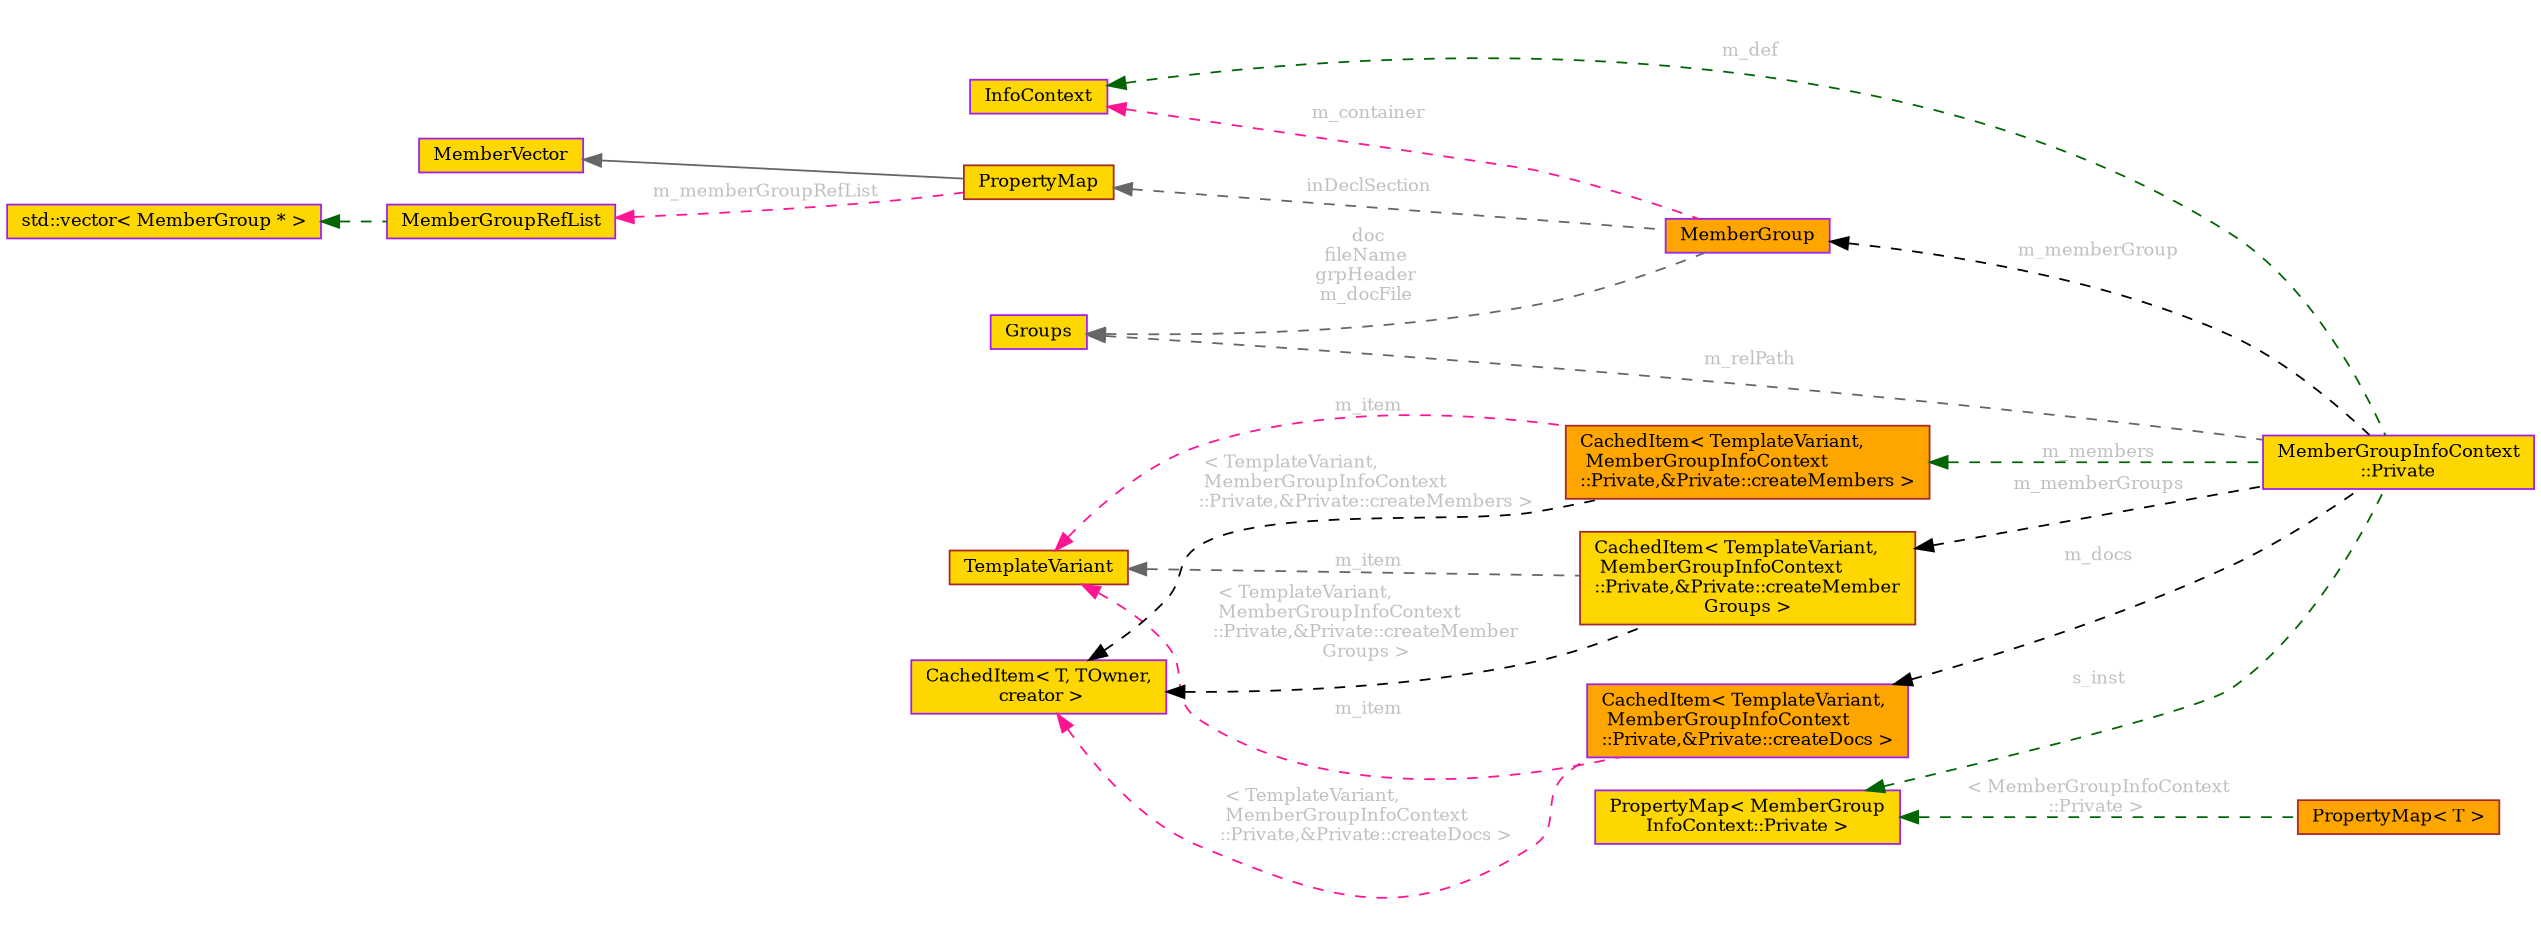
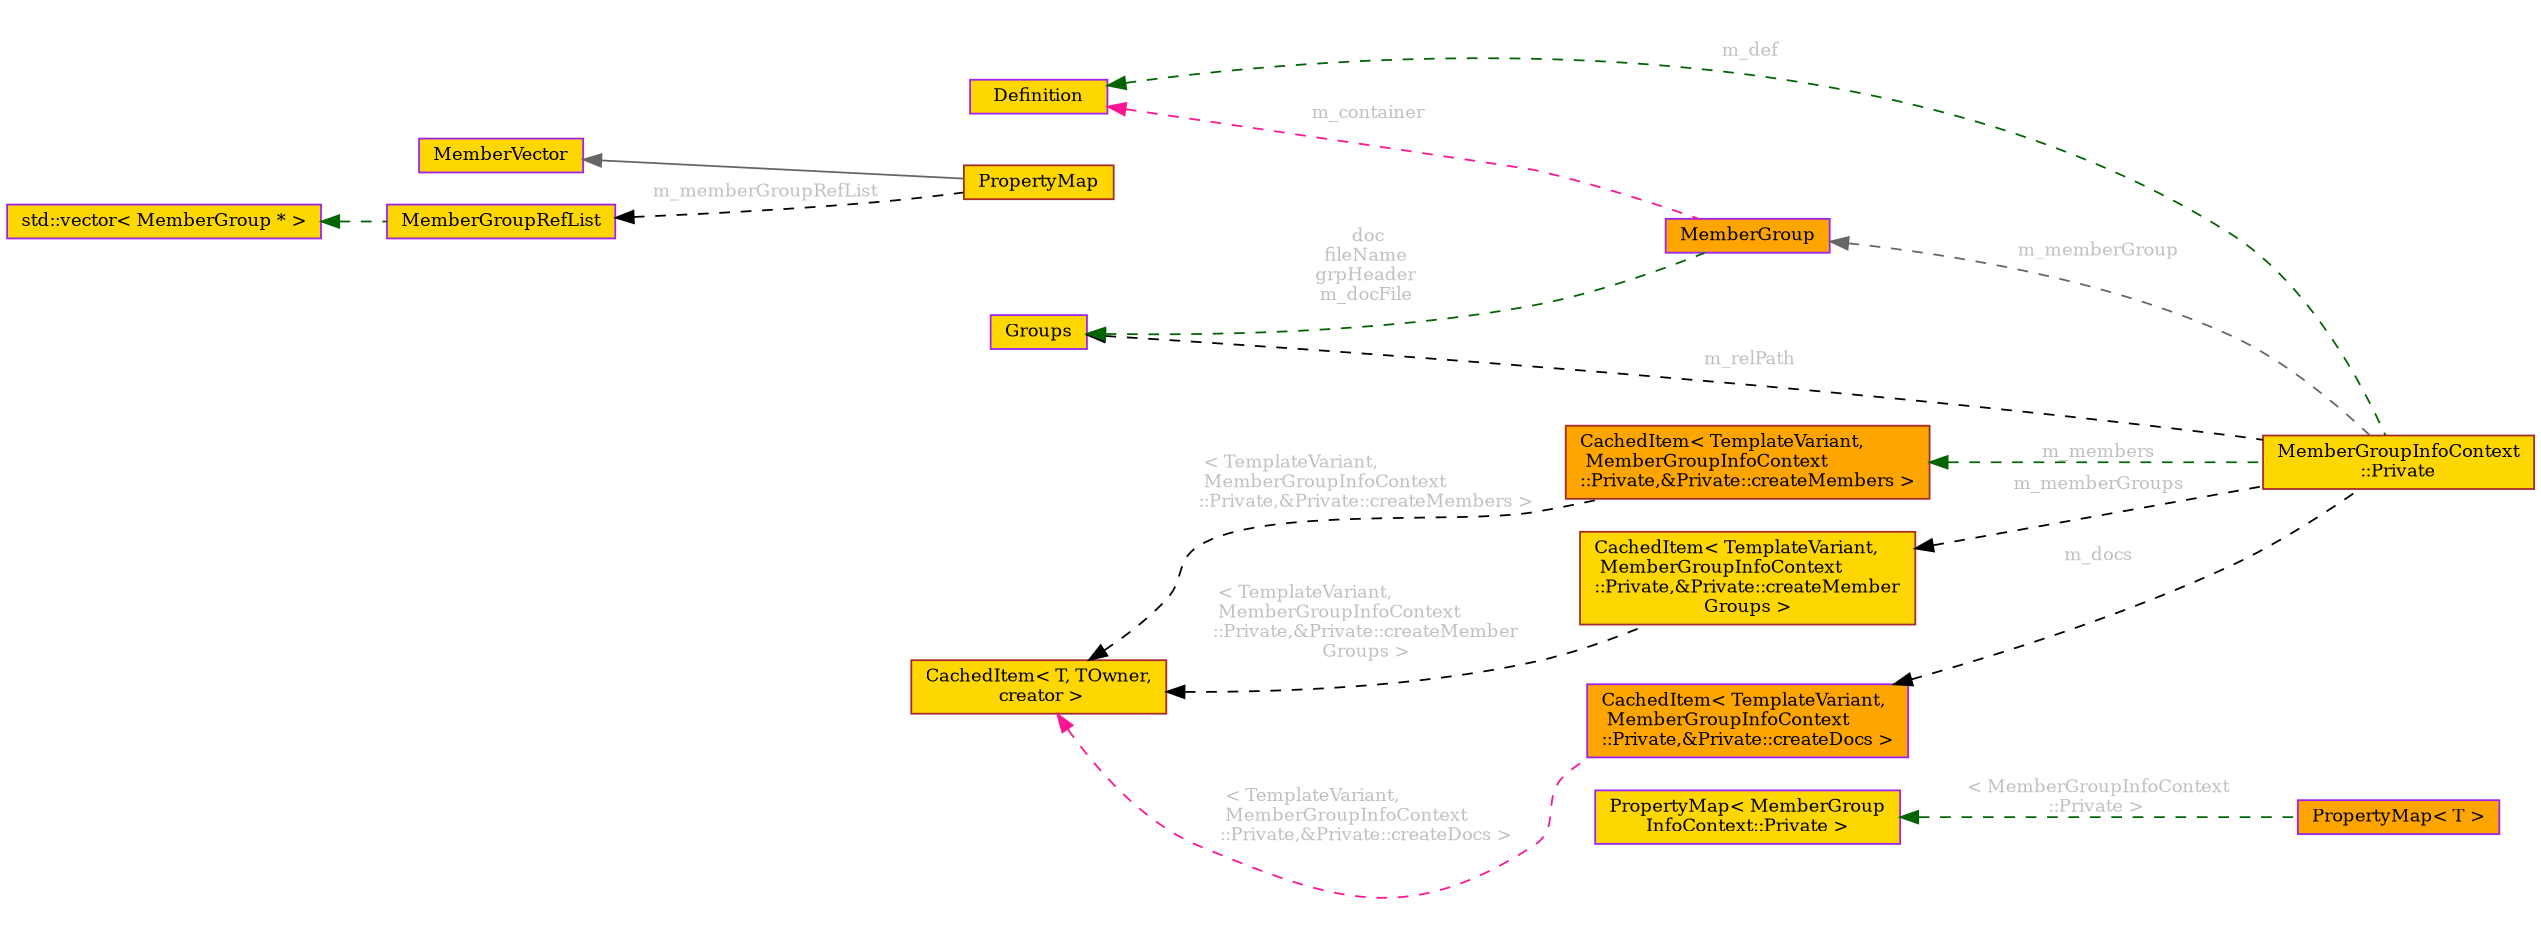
node "InfoContext": label "InfoContext" -> "Definition"
edge "PropertyMap" -> "MemberGroupRefList": color deeppink -> black
edge "MemberGroup" -> "PropertyMap": removed, label "inDeclSection"
edge "MemberGroupInfoContext ::Private" -> "MemberGroup": color black -> gray40
edge "MemberGroup" -> "Groups": color gray40 -> darkgreen
edge "MemberGroupInfoContext ::Private" -> "Groups": color gray40 -> black
node "MemberGroupInfoContext ::Private": color purple -> brown
node "TemplateVariant": removed
node "CachedItem< T, TOwner, creator >": color purple -> brown
edge "MemberGroupInfoContext ::Private" -> "PropertyMap< MemberGroup InfoContext::Private >": removed, label "s_inst"
node "PropertyMap< T >": color brown -> purple
